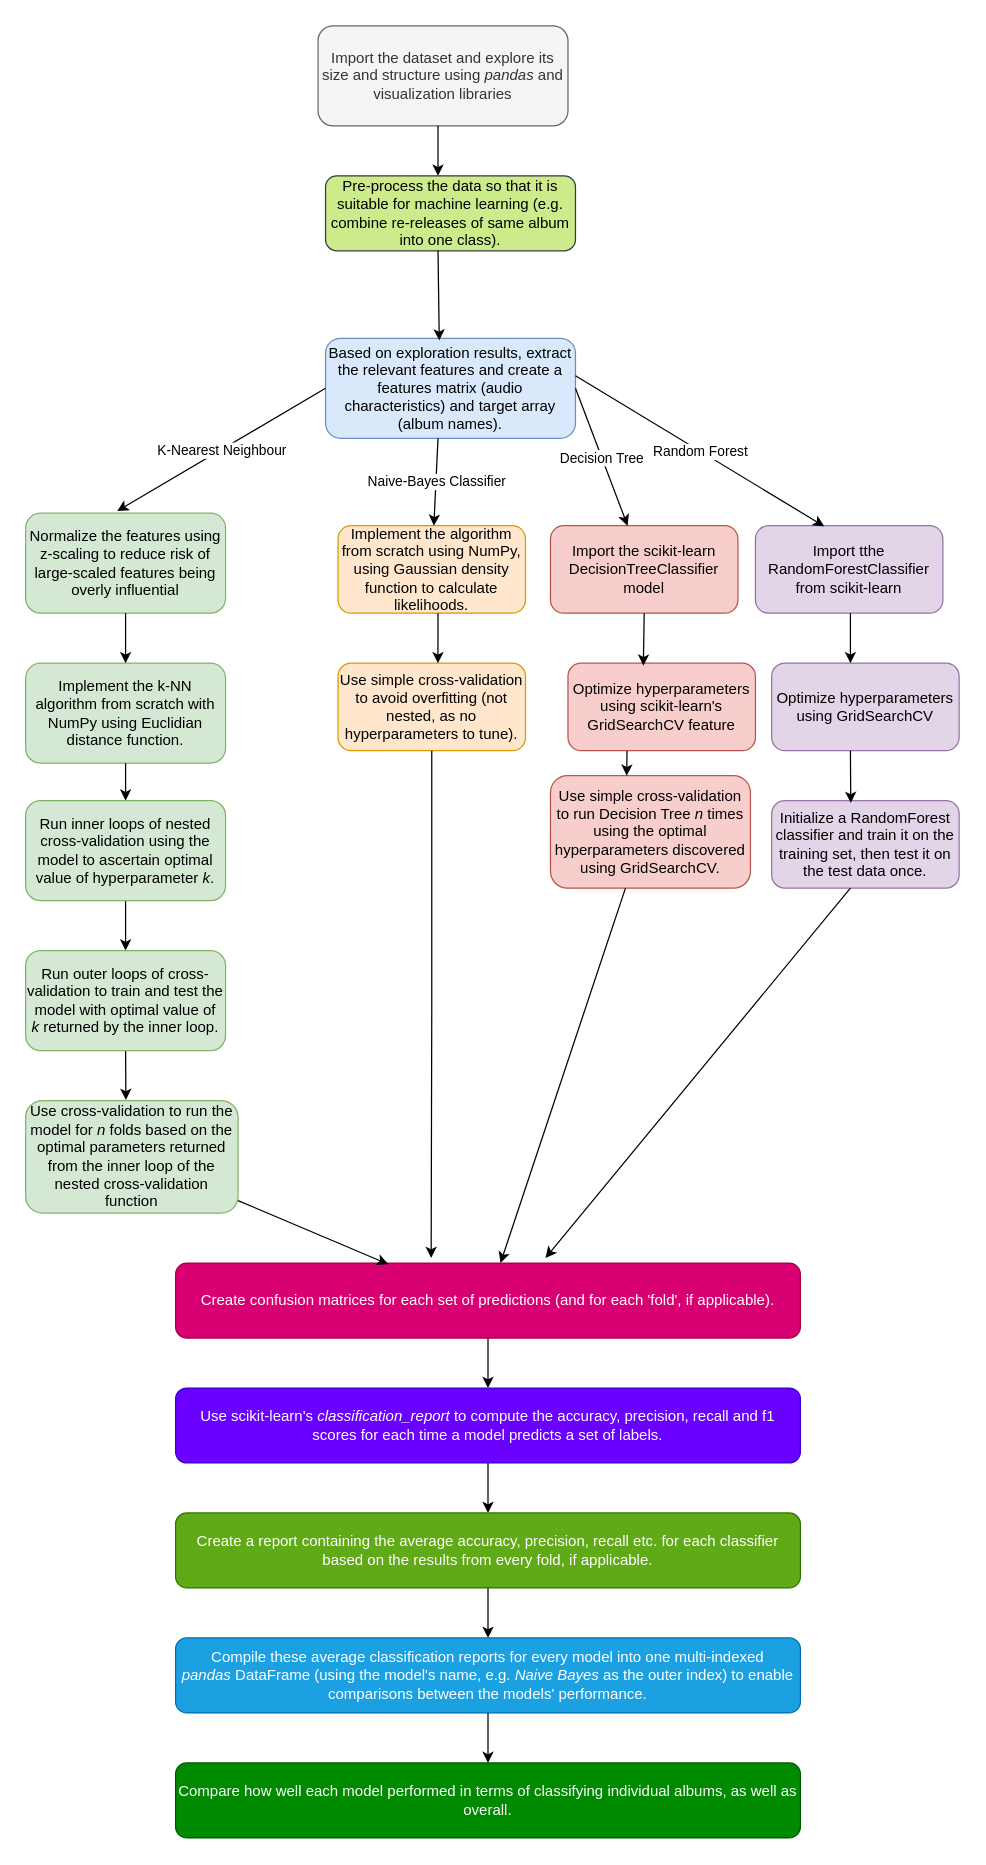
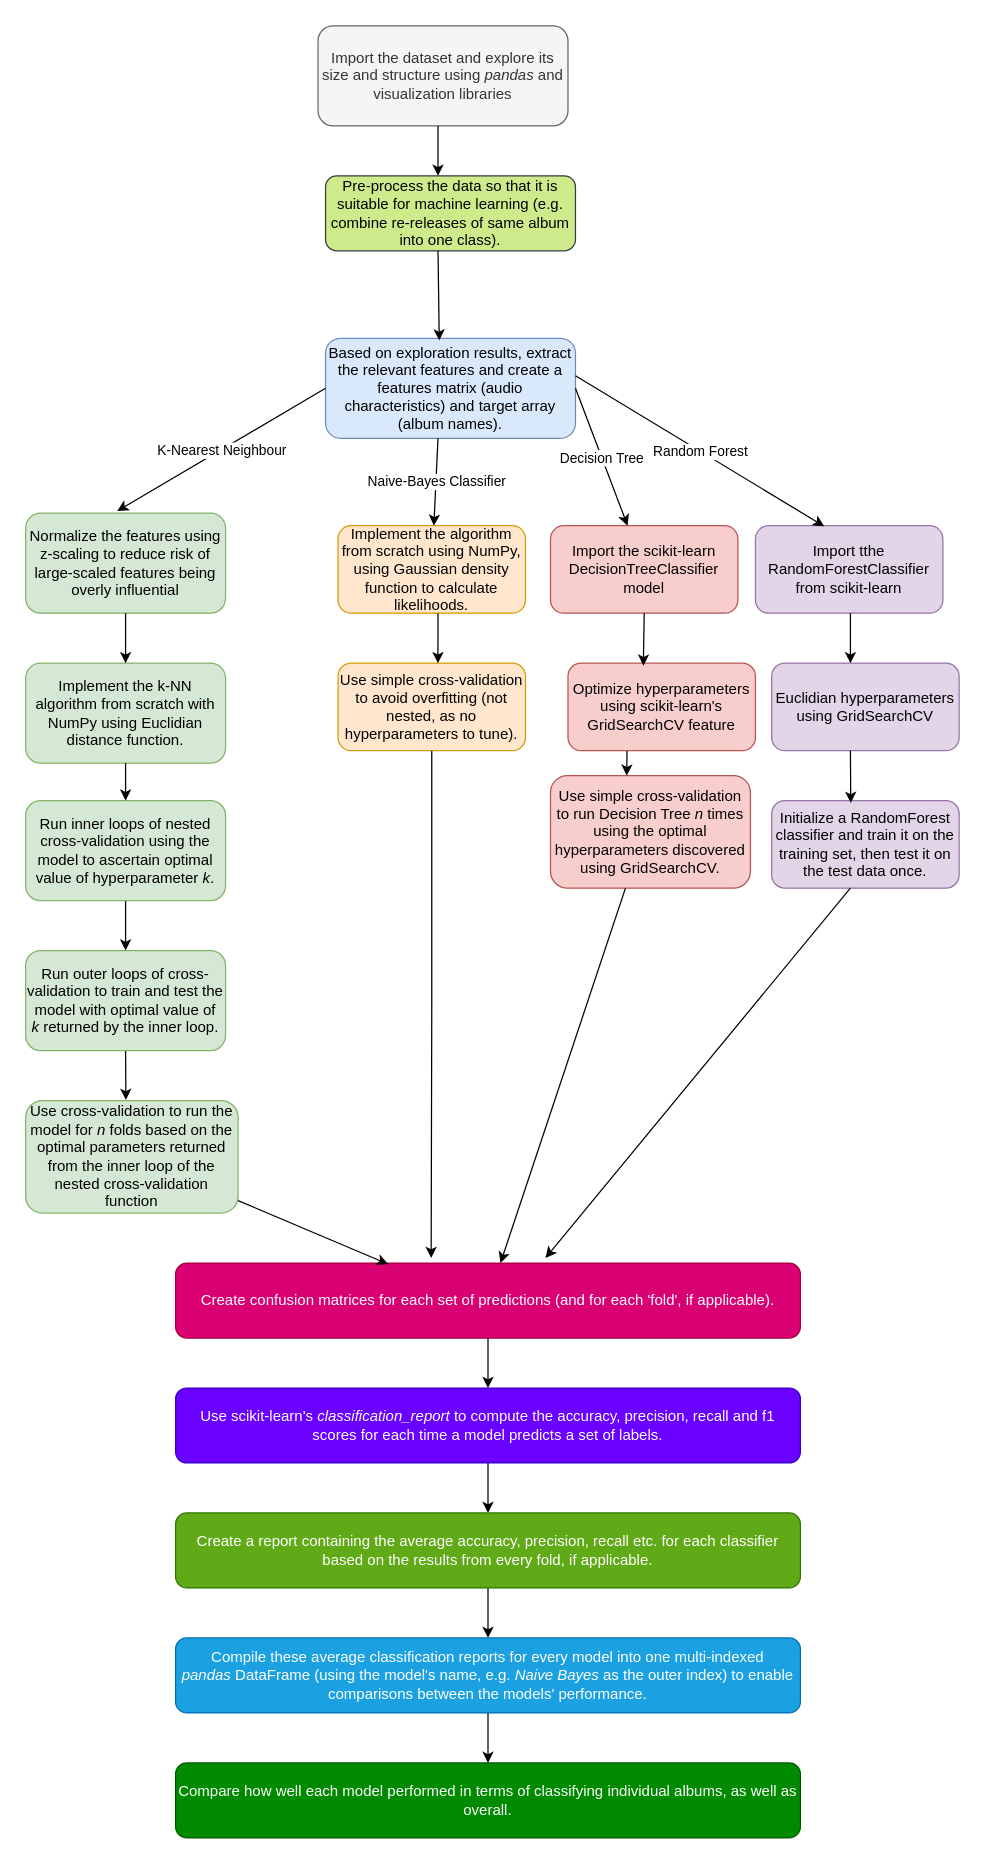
node "Optimize hyperparameters using GridSearchCV": label "Optimize hyperparameters using GridSearchCV" -> "Euclidian hyperparameters using GridSearchCV"
